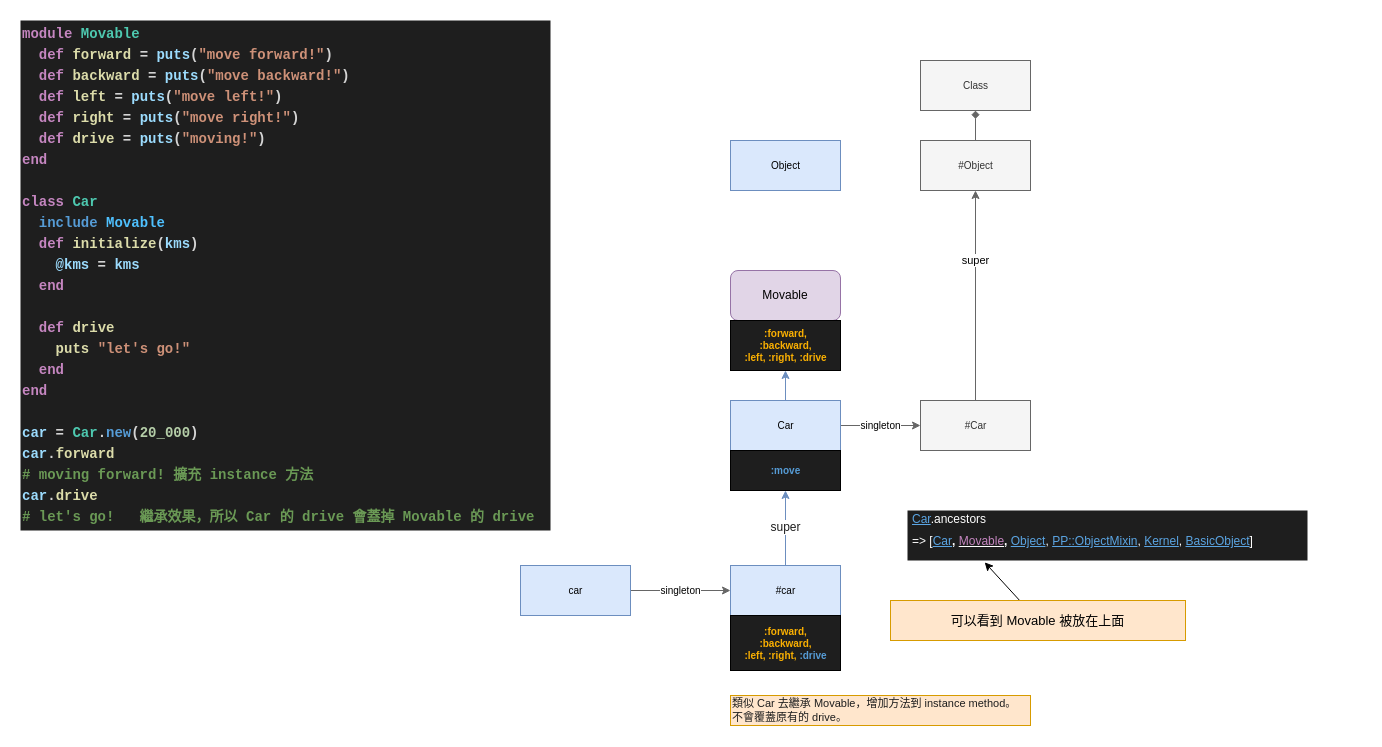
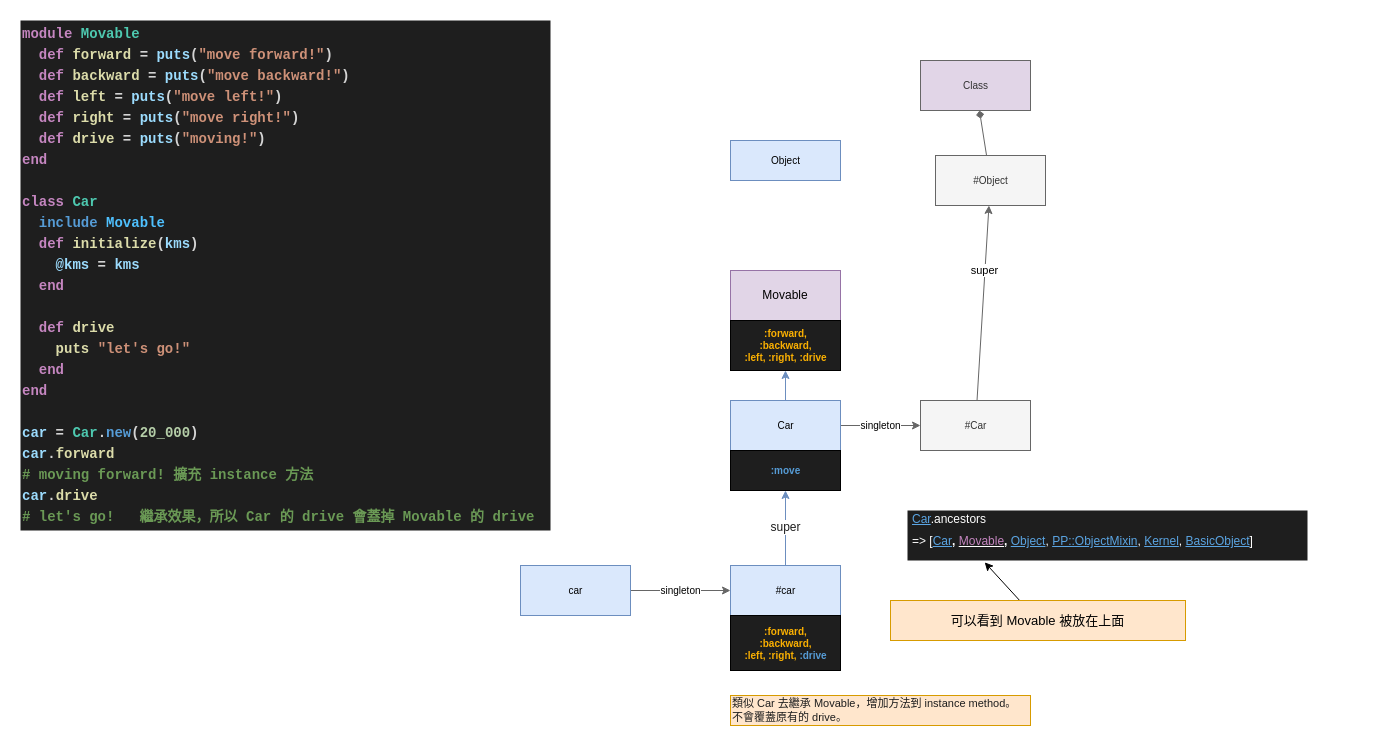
node "Class": fillcolor #f5f5f5 -> #e1d5e7
node "Object": size 110x50 -> 110x40
node "#Object": moved (976, 166) -> (991, 181)
node "Movable": shape rounded rectangle -> rectangle
